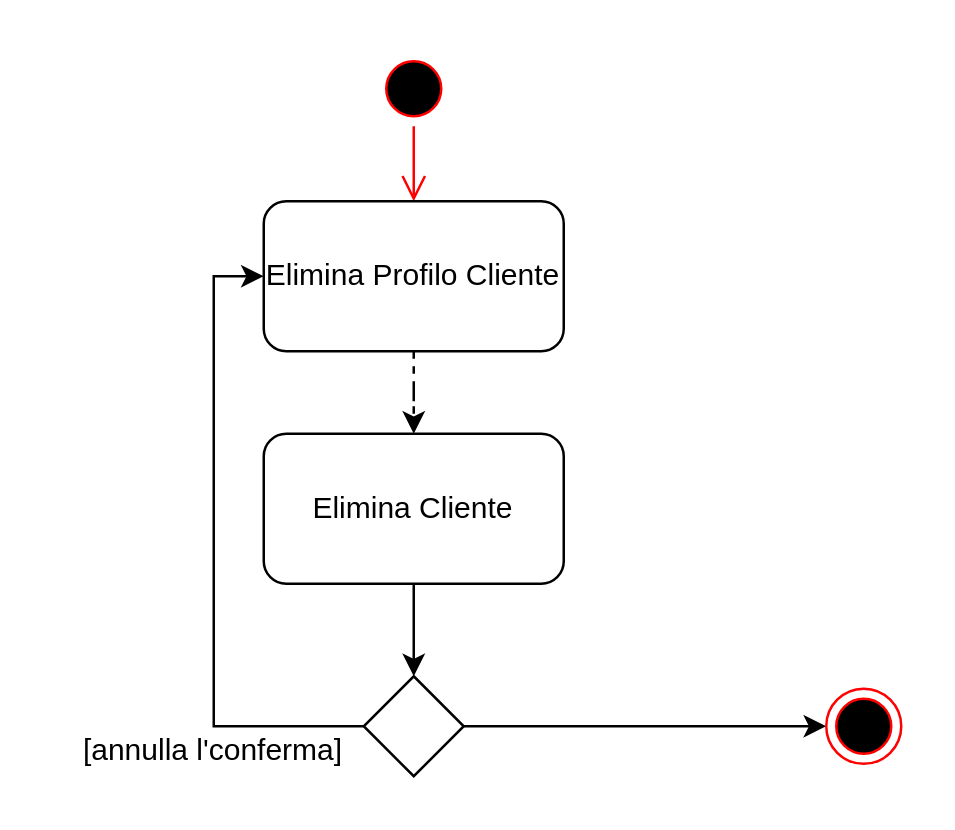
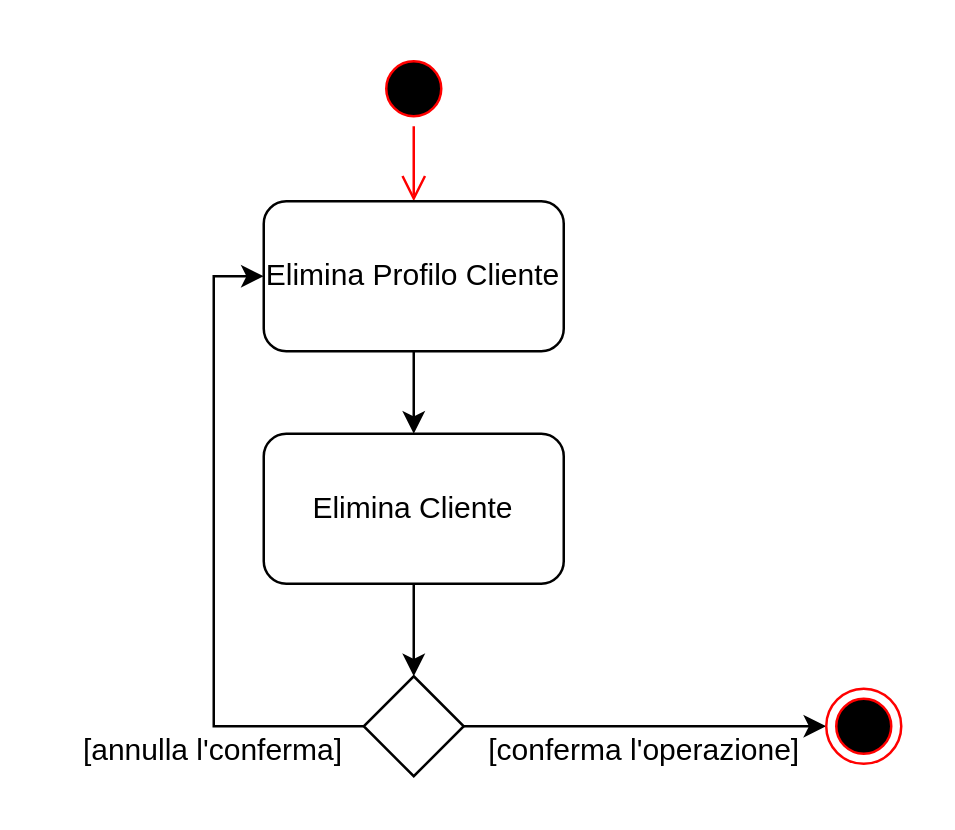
edge "Elimina Profilo Cliente" -> "Elimina Cliente": style dashed -> solid
node "[conferma l'operazione]": added
